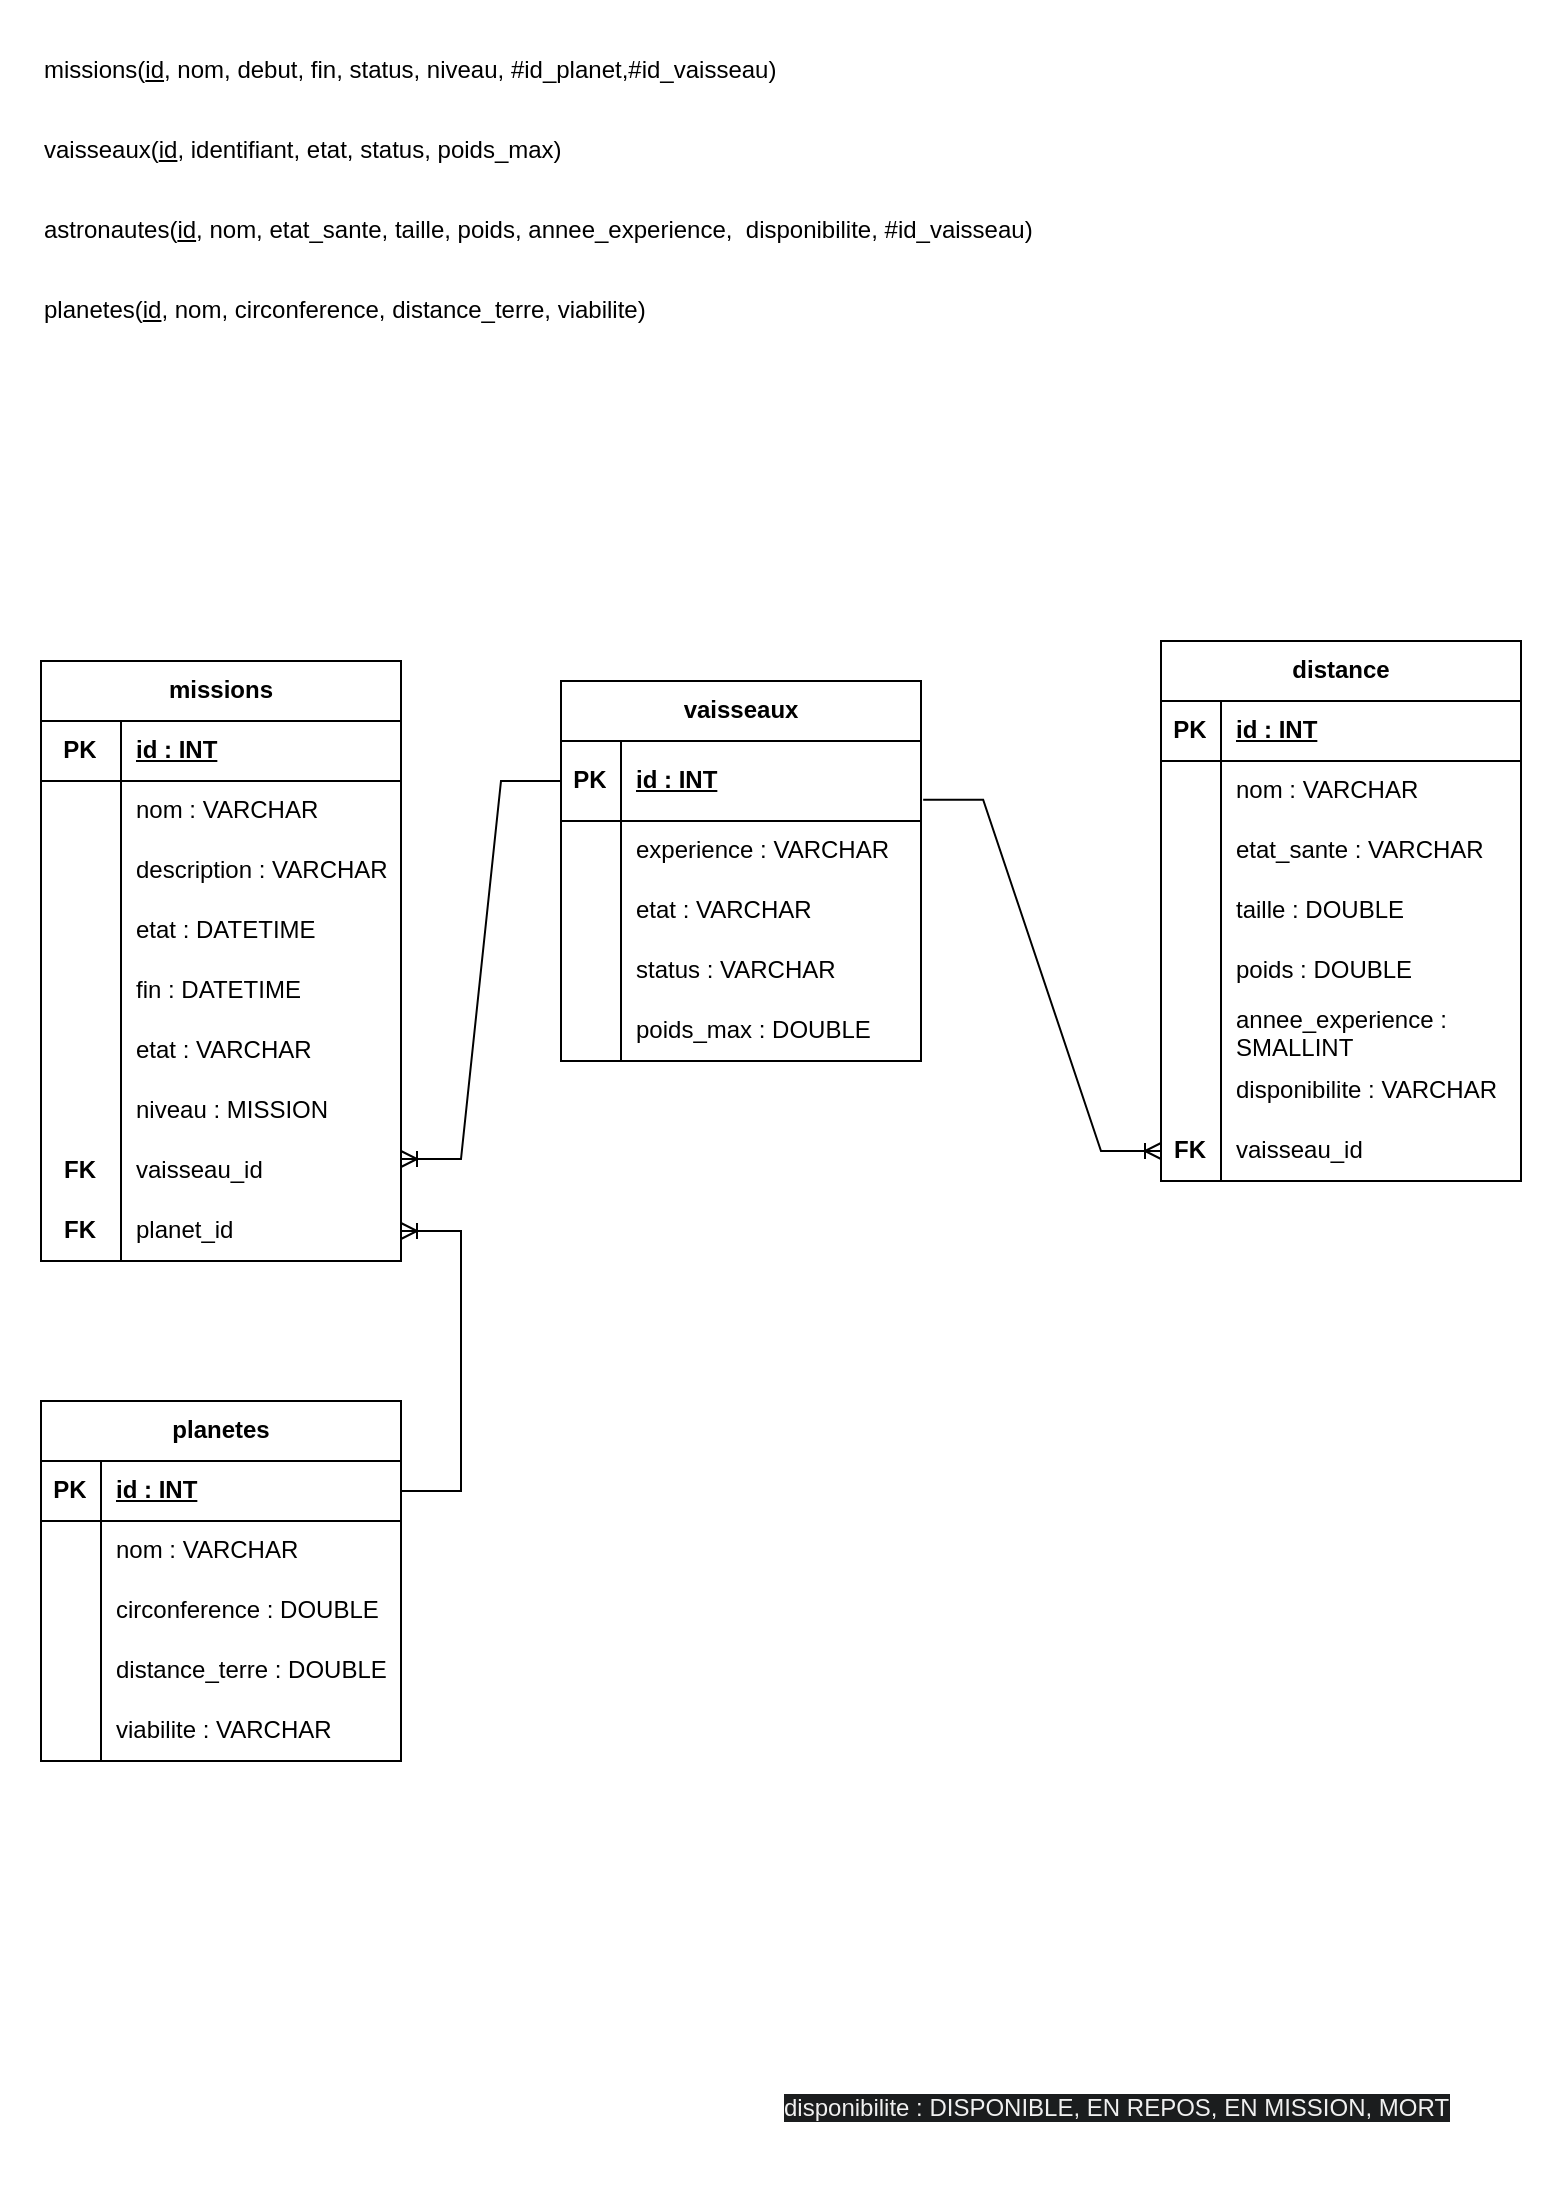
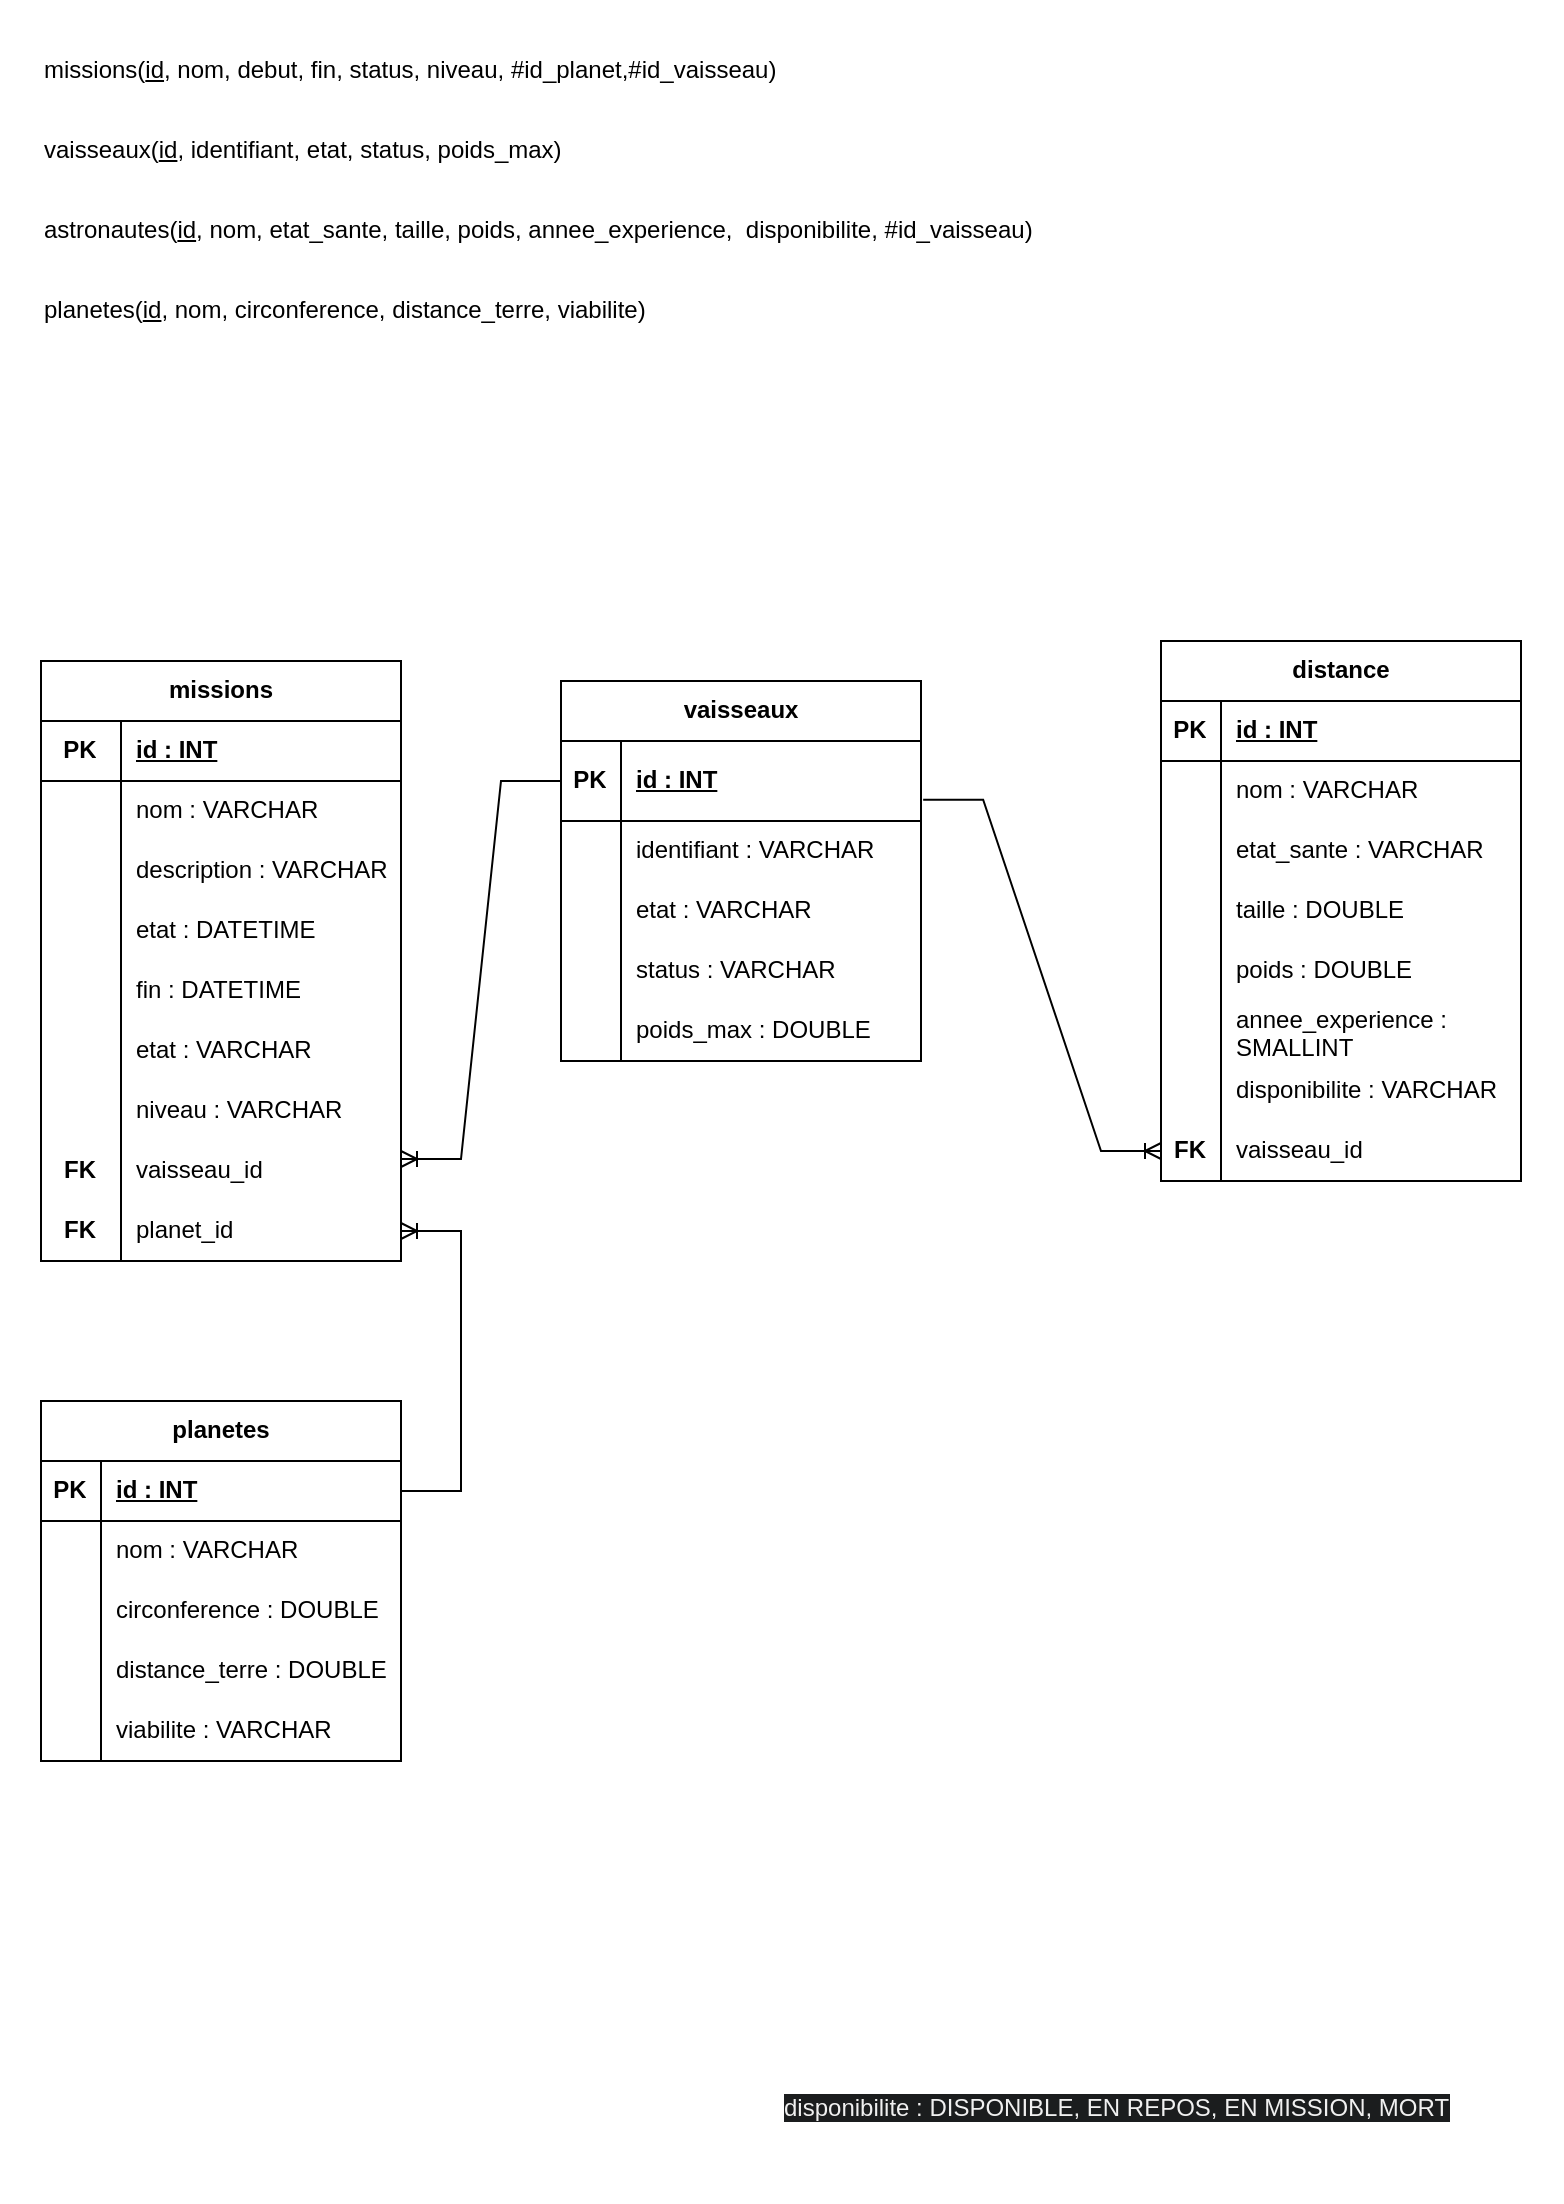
node "experience : VARCHAR": label "experience : VARCHAR" -> "identifiant : VARCHAR"
node "niveau : MISSION": label "niveau : MISSION" -> "niveau : VARCHAR"
